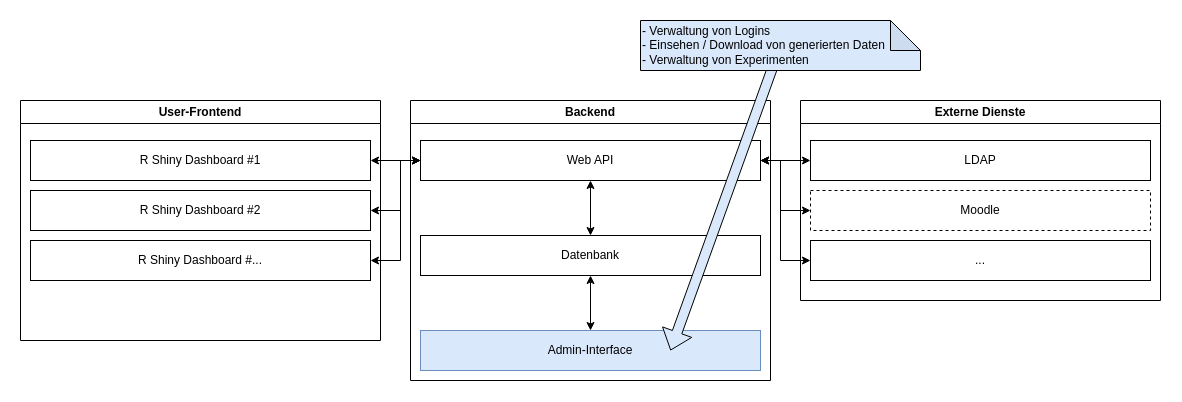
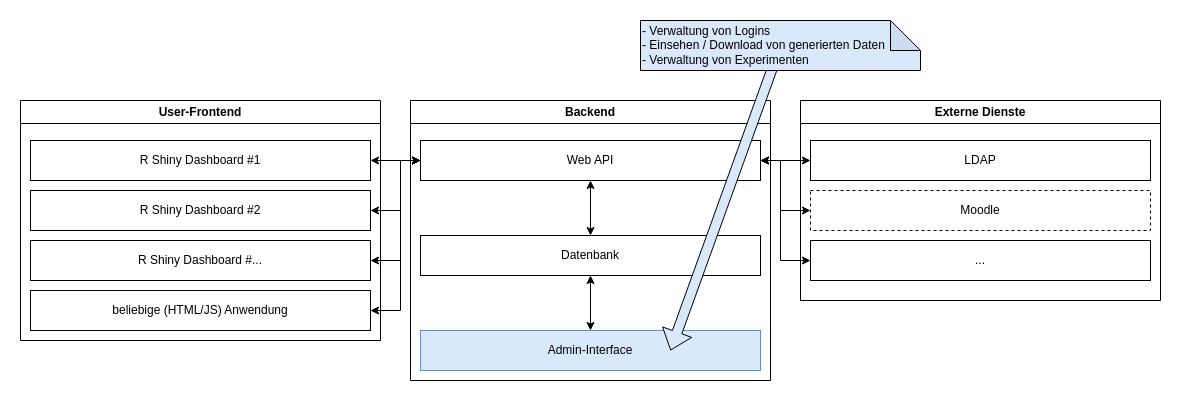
edge "Web API" -- "beliebige (HTML/JS) Anwendung": added
node "beliebige (HTML/JS) Anwendung": added
